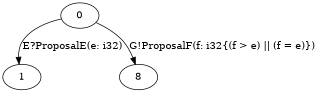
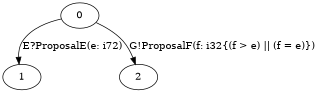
edge "0" -> "1": label "E?ProposalE(e: i32)" -> "E?ProposalE(e: i72)"
node "8": label "8" -> "2"
